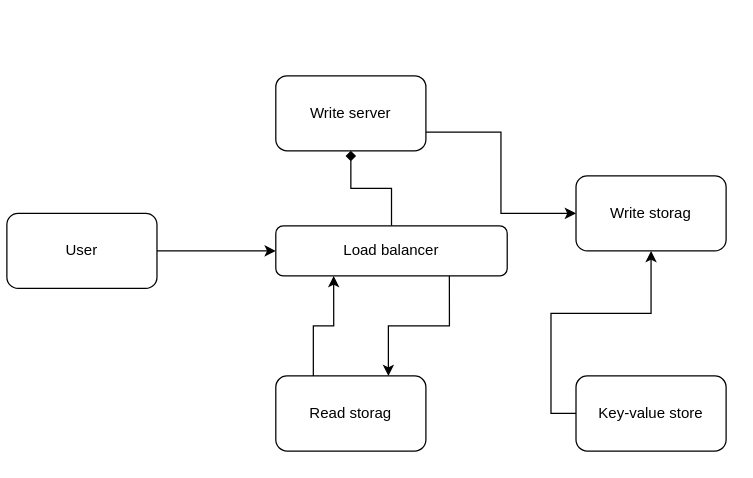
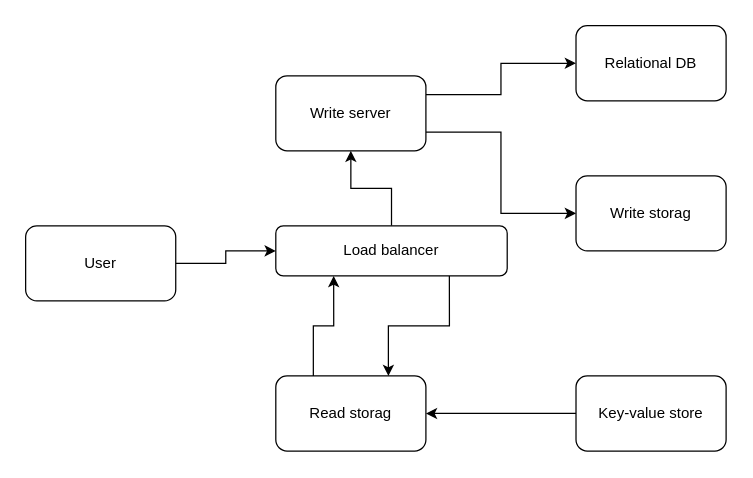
node "Relational DB": added
edge "Write server" -> "Relational DB": added
edge "Load balancer" -> "Write server": arrowhead diamond -> classic
node "User": moved (82, 251) -> (101, 263)
edge "Key-value store" -> "Write storag": now "Key-value store" -> "Read storag"
